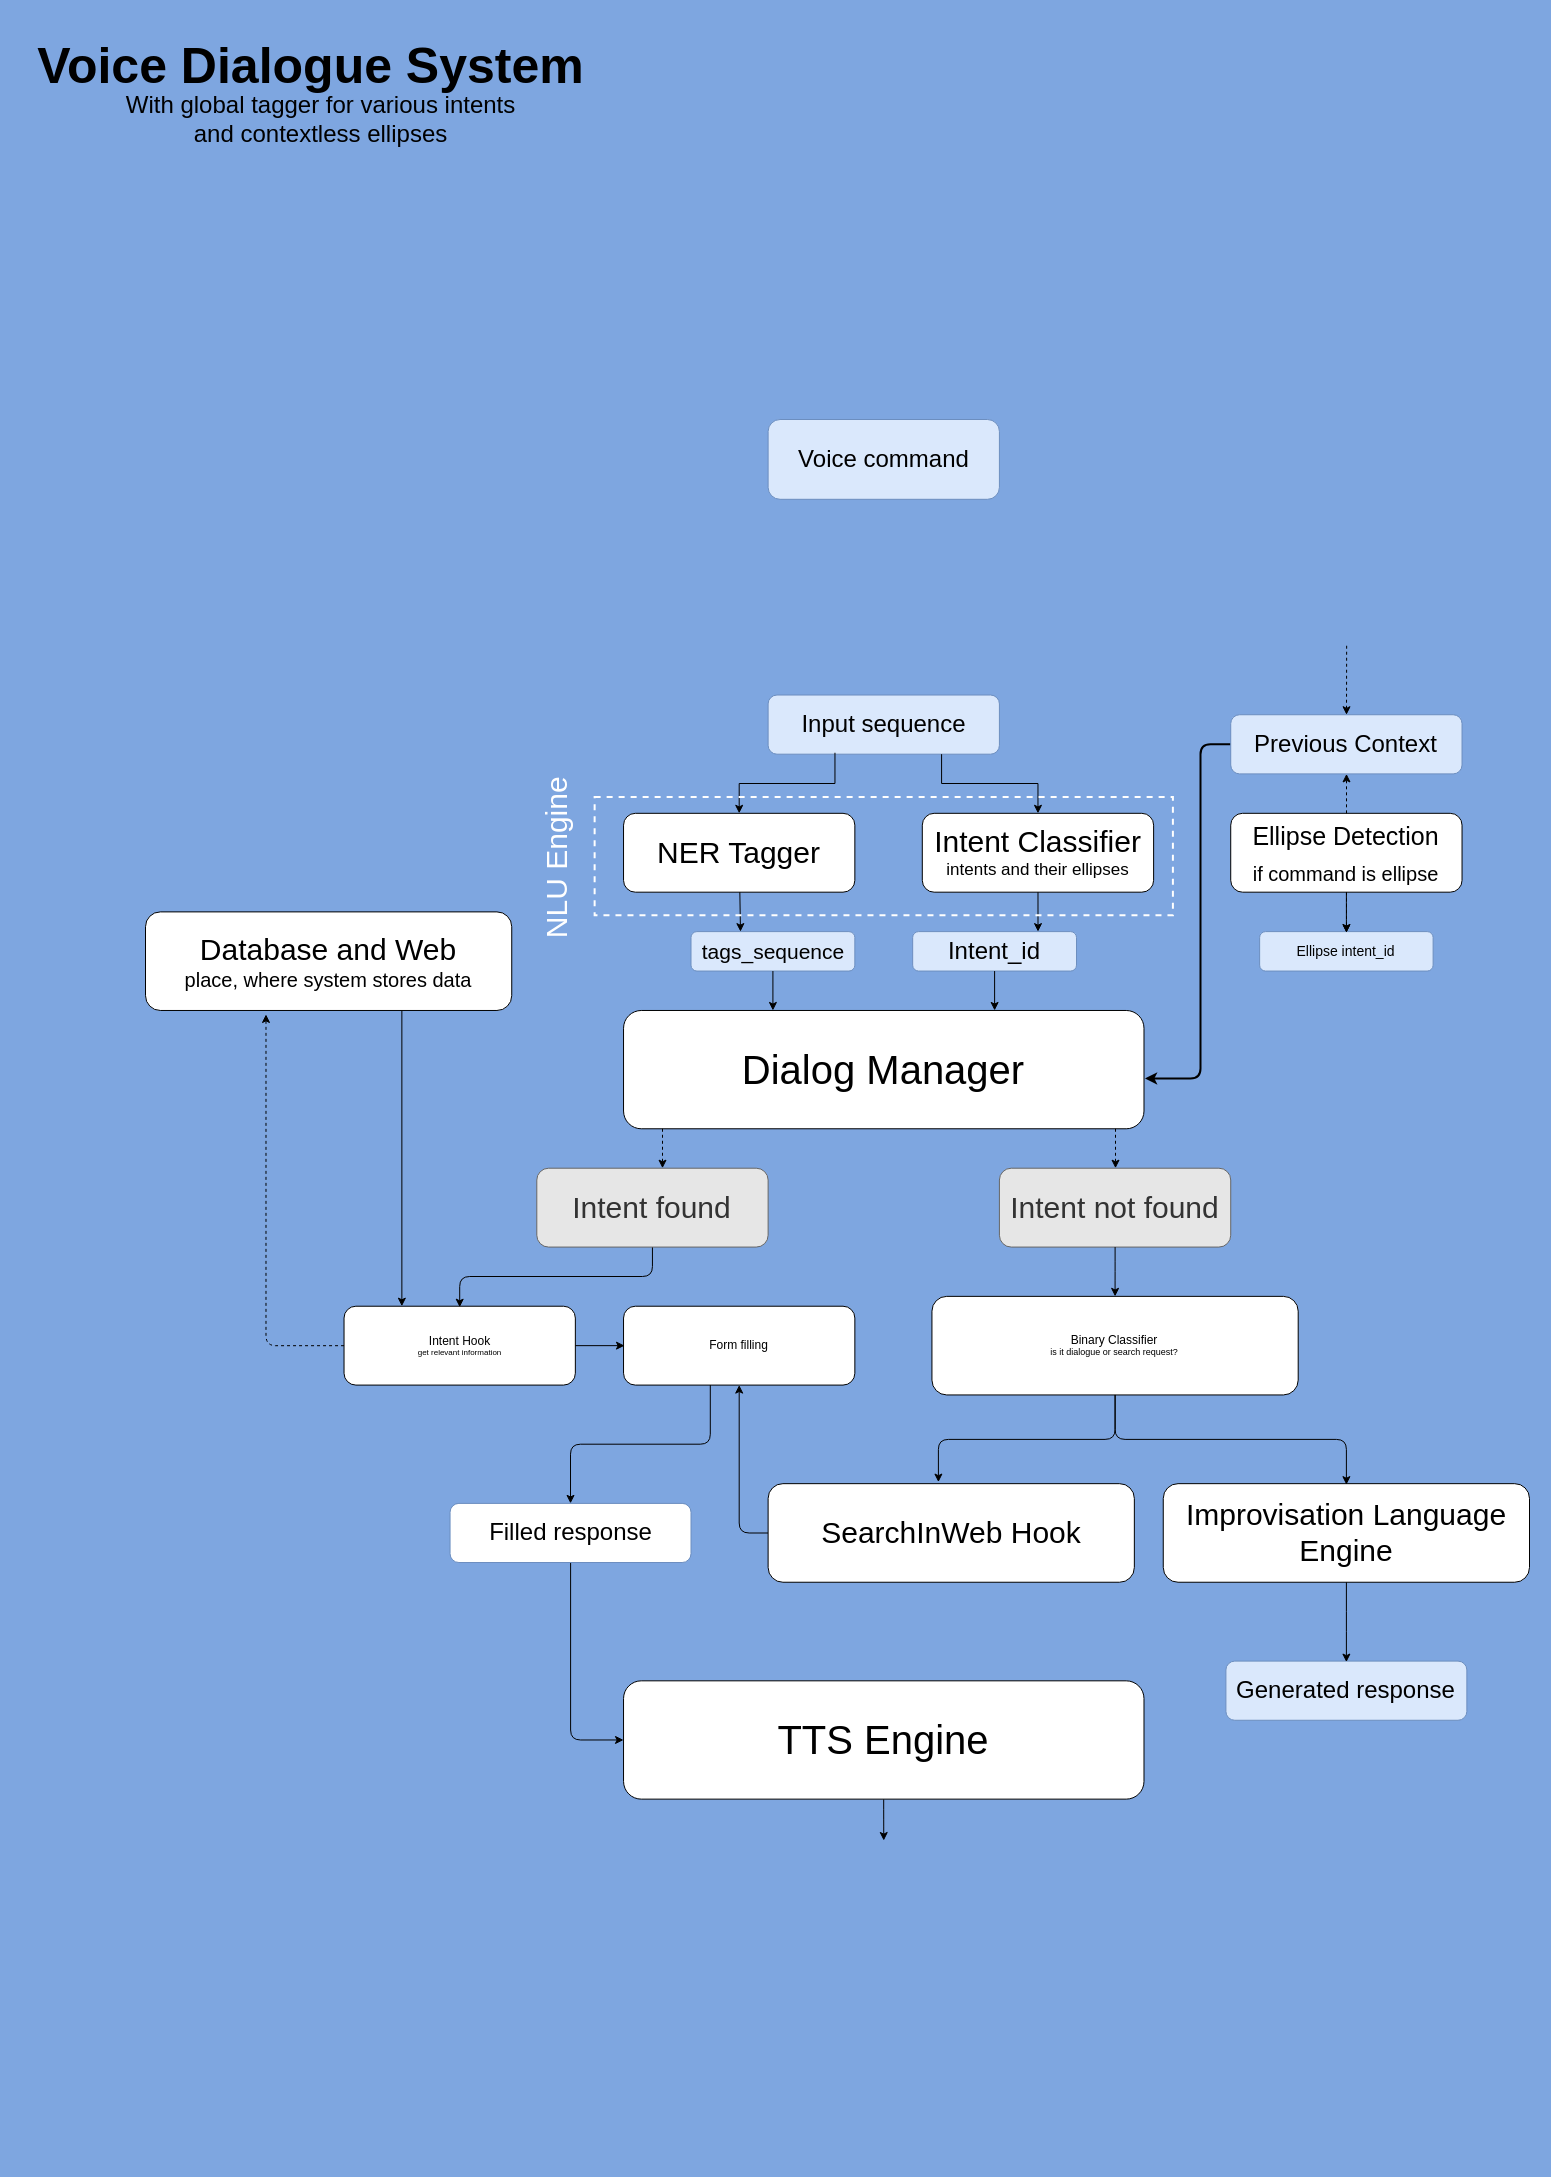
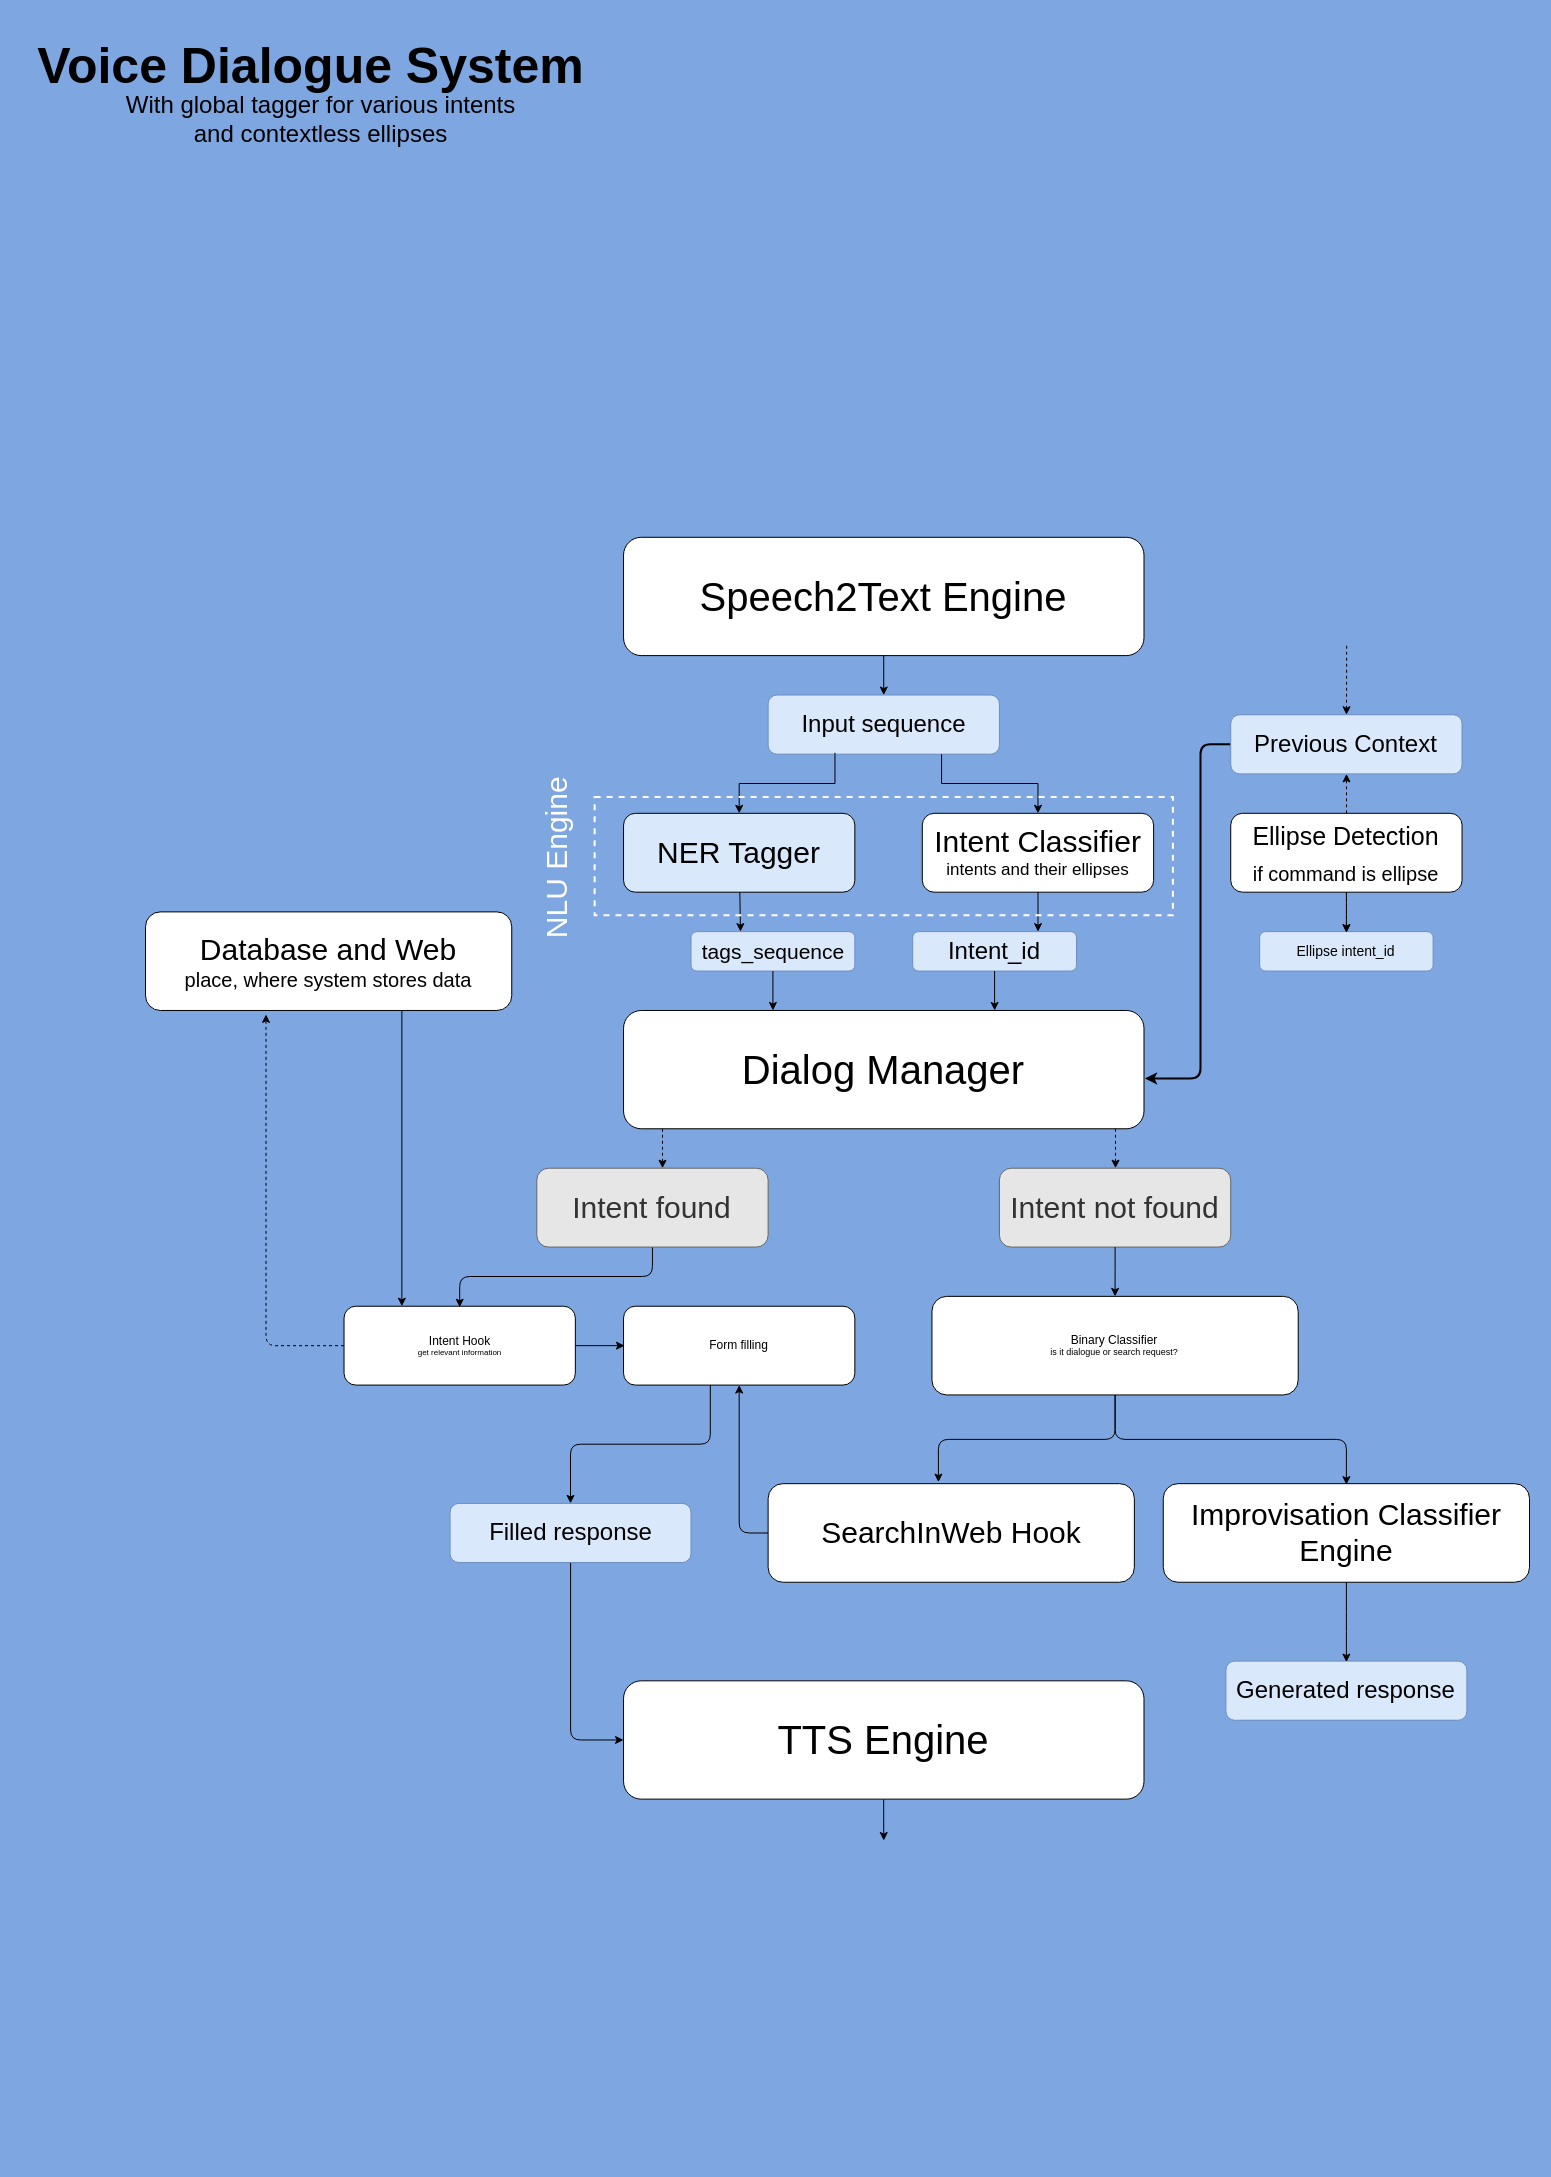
node "Voice command": removed
node "Speech2Text Engine": added
edge "Speech2Text Engine" -> "Input sequence": added
node "NER Tagger": fillcolor #ffffff -> #dae8fc
node "Filled response": fillcolor #ffffff -> #dae8fc
node "Improvisation Language Engine": label "Improvisation Language Engine" -> "Improvisation Classifier Engine"
